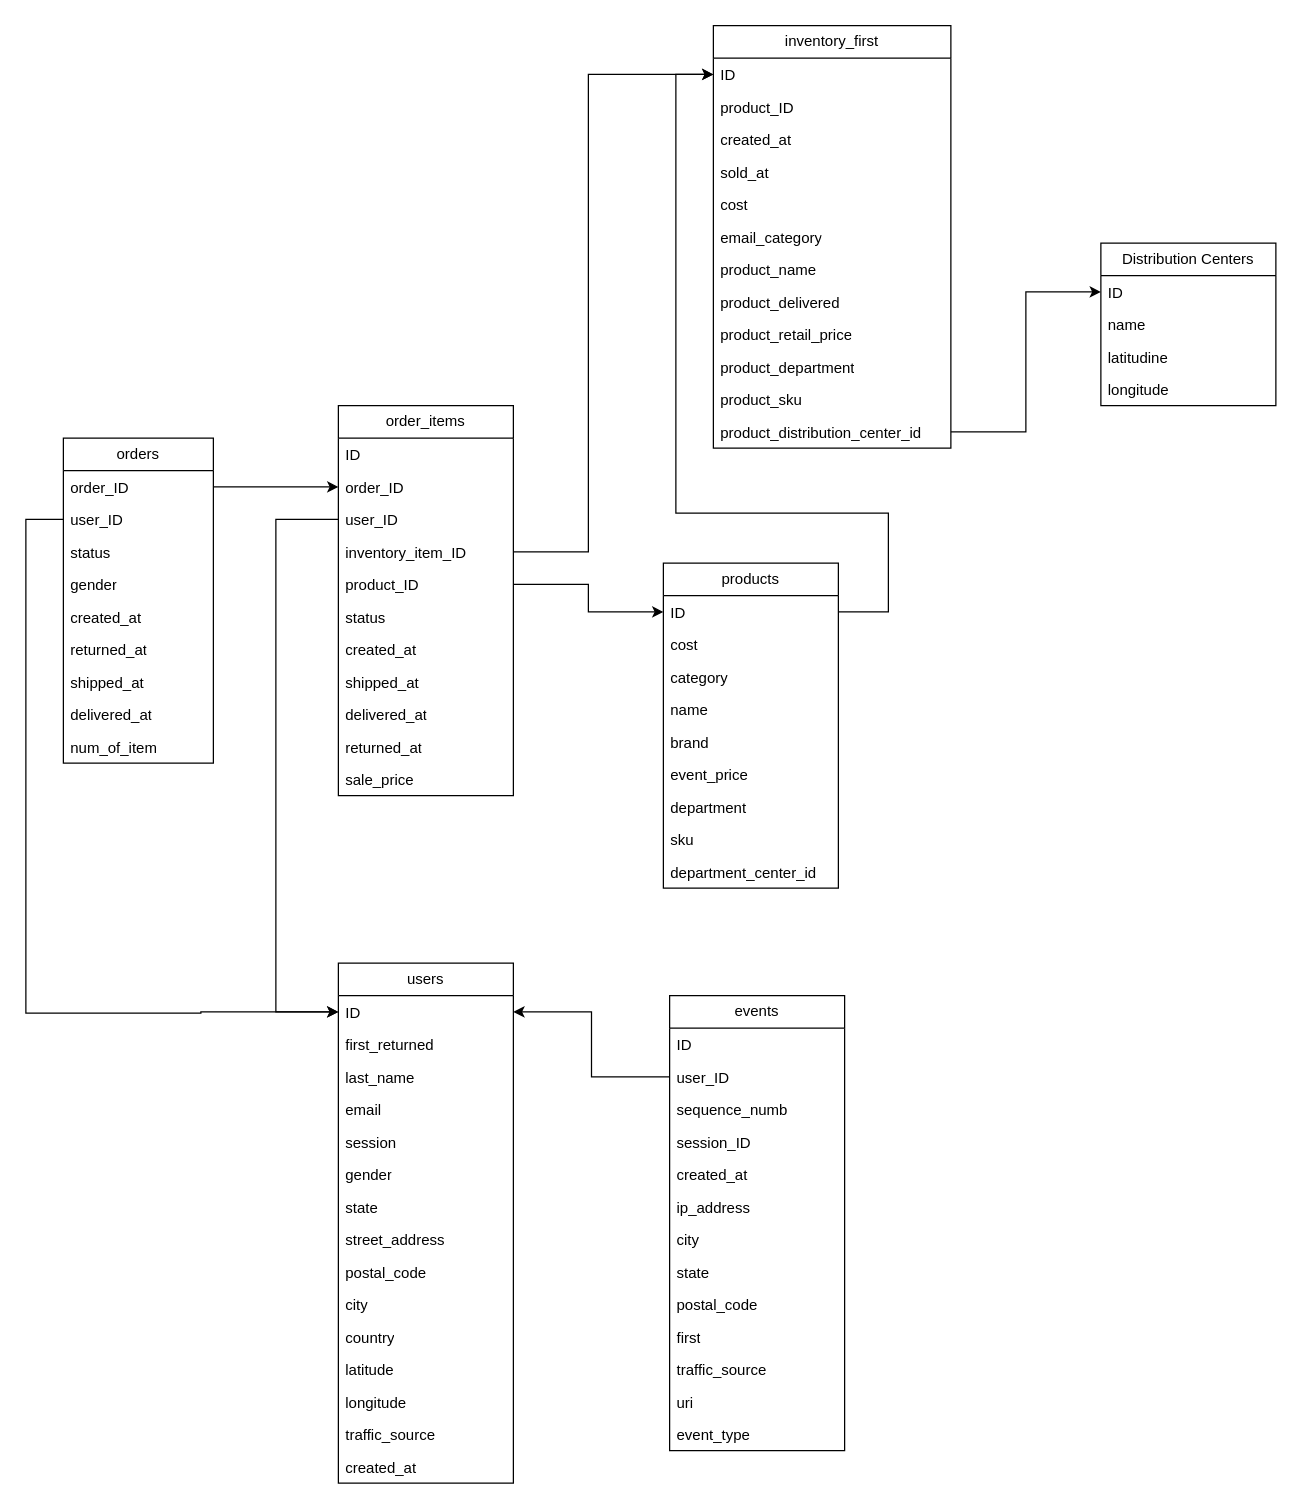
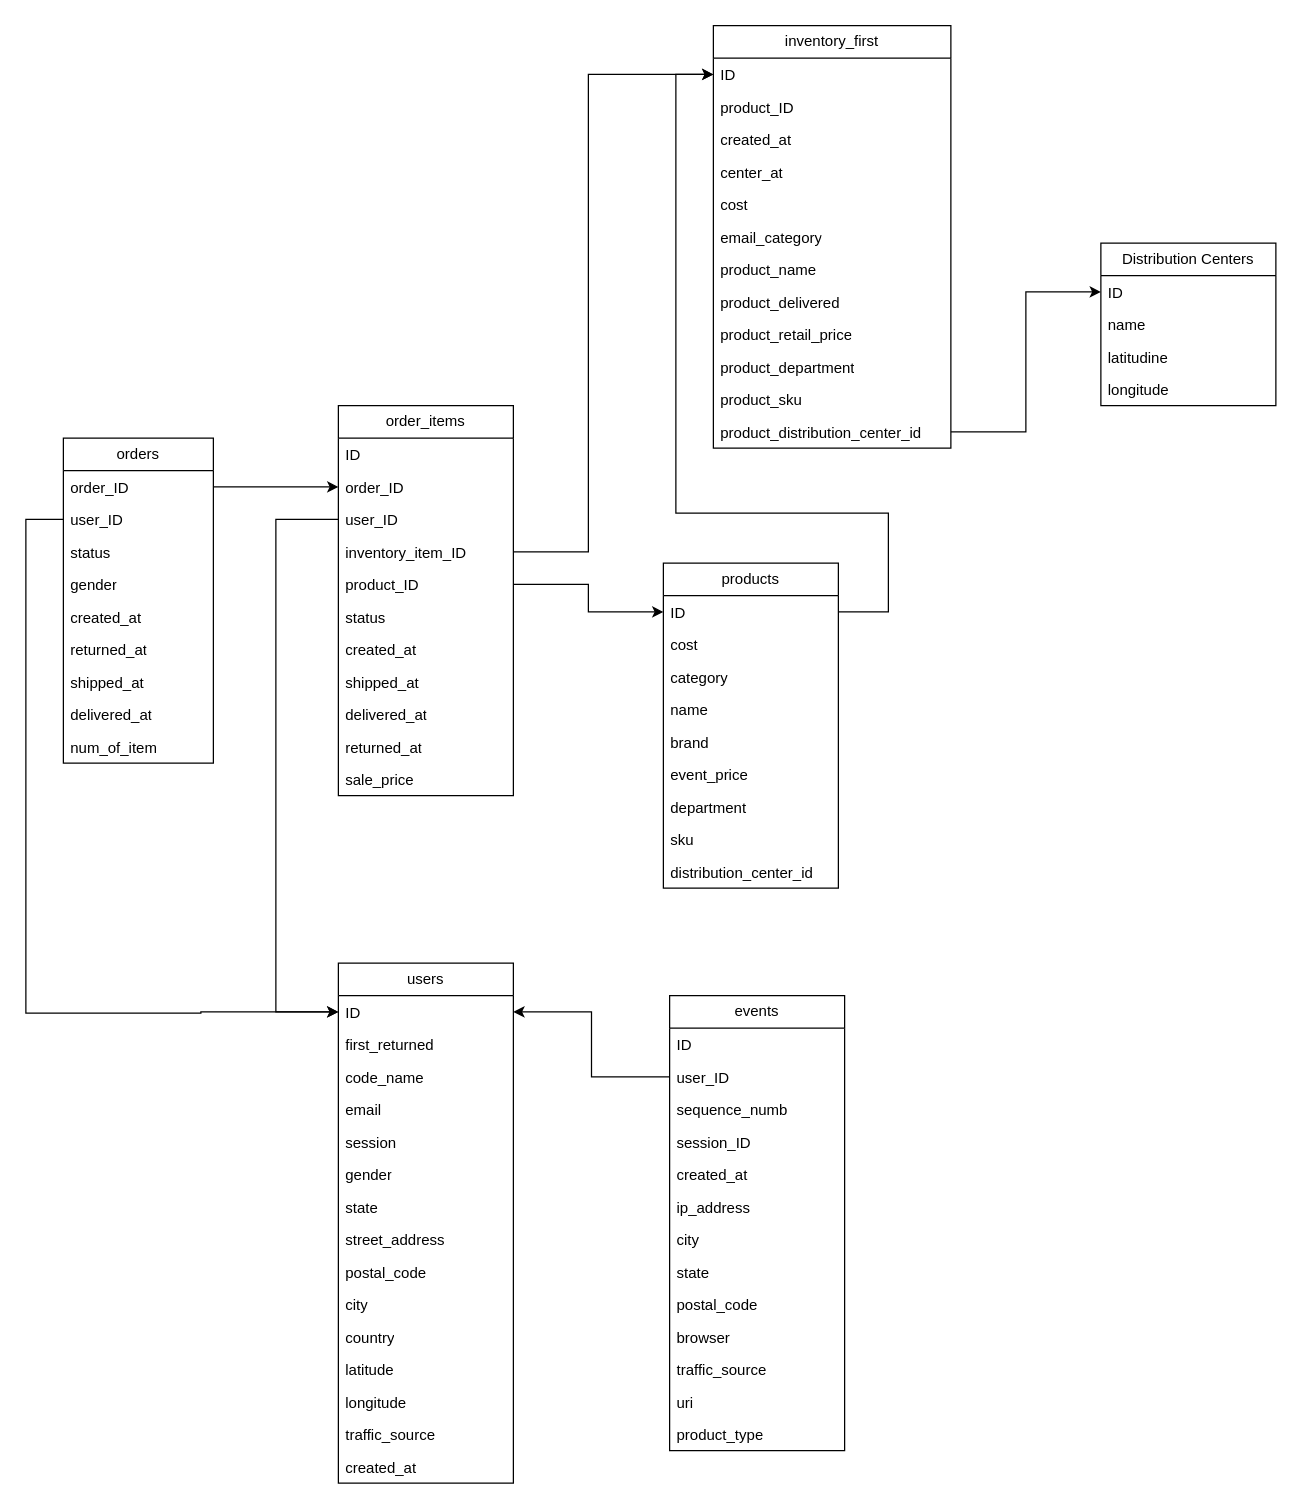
node "sold_at": label "sold_at" -> "center_at"
node "department_center_id": label "department_center_id" -> "distribution_center_id"
node "last_name": label "last_name" -> "code_name"
node "first": label "first" -> "browser"
node "event_type": label "event_type" -> "product_type"
